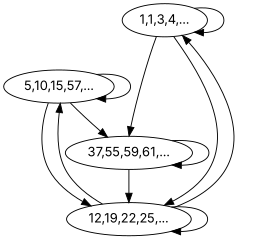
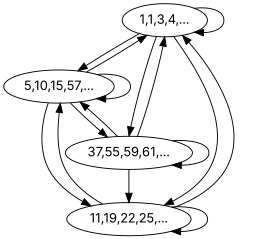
edge "1,1,3,4,..." -> "5,10,15,57,...": added
edge "5,10,15,57,..." -> "1,1,3,4,...": added
edge "37,55,59,61,..." -> "1,1,3,4,...": added
edge "37,55,59,61,..." -> "5,10,15,57,...": added
node "12,19,22,25,...": label "12,19,22,25,..." -> "11,19,22,25,..."
